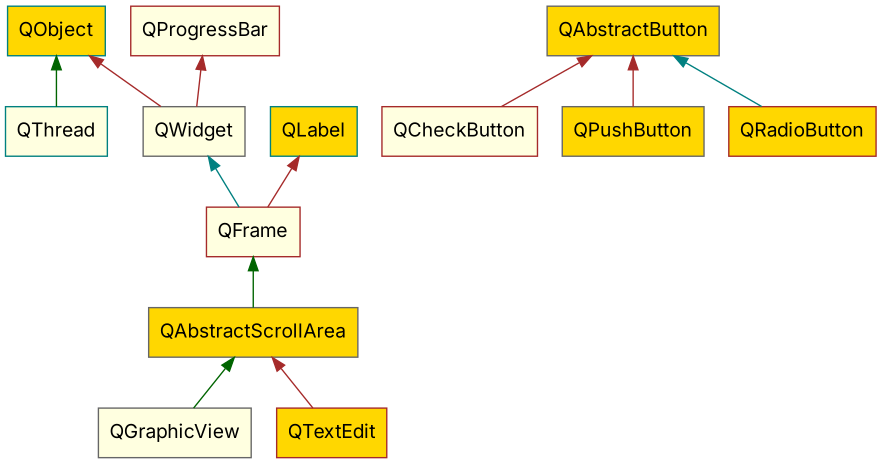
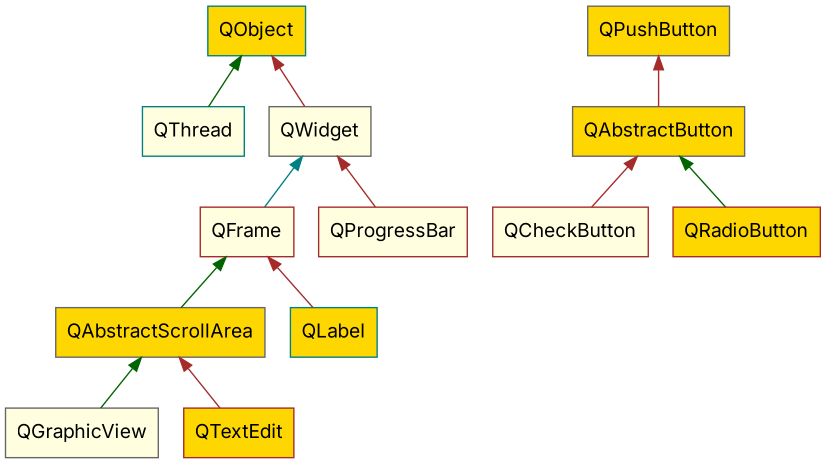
edge "QRadioButton" -> "QAbstractButton": color teal -> darkgreen
edge "QWidget" -> "QProgressBar": reversed
edge "QPushButton" -> "QAbstractButton": reversed
edge "QFrame" -> "QLabel": reversed
